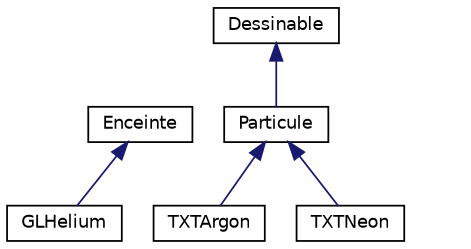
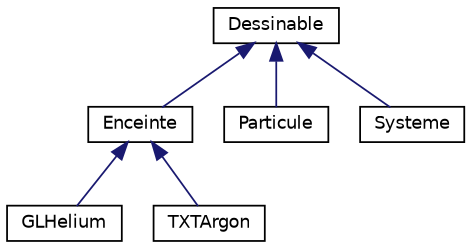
edge "Enceinte" -> "Dessinable": added
node "Systeme": added
edge "TXTArgon" -> "Particule": now "TXTArgon" -> "Enceinte"
node "TXTNeon": removed
